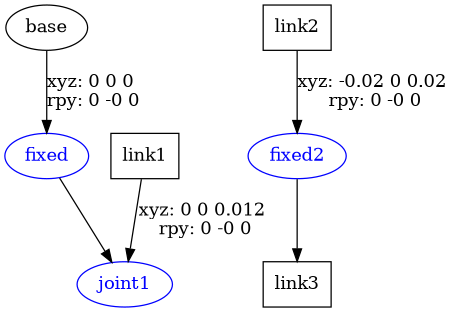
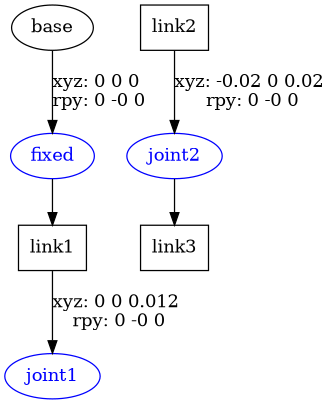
node "fixed2": label "fixed2" -> "joint2"
edge "fixed" -> "joint1": now "fixed" -> "link1"
